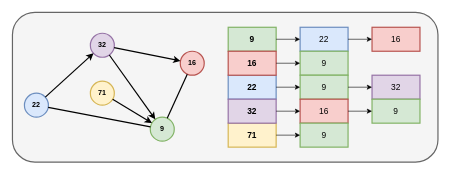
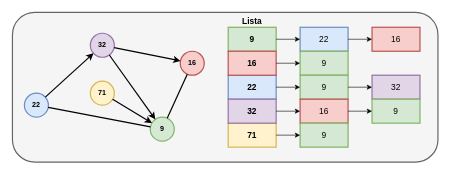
node "Lista": added
